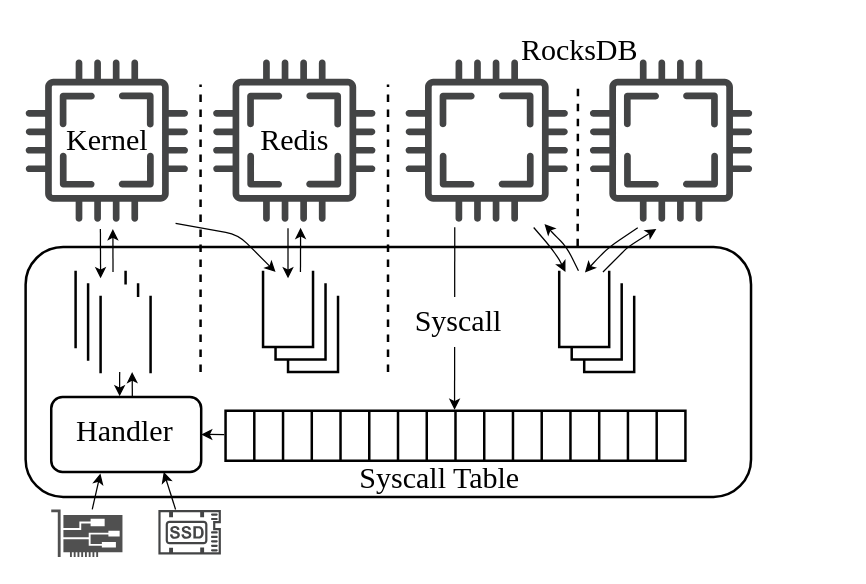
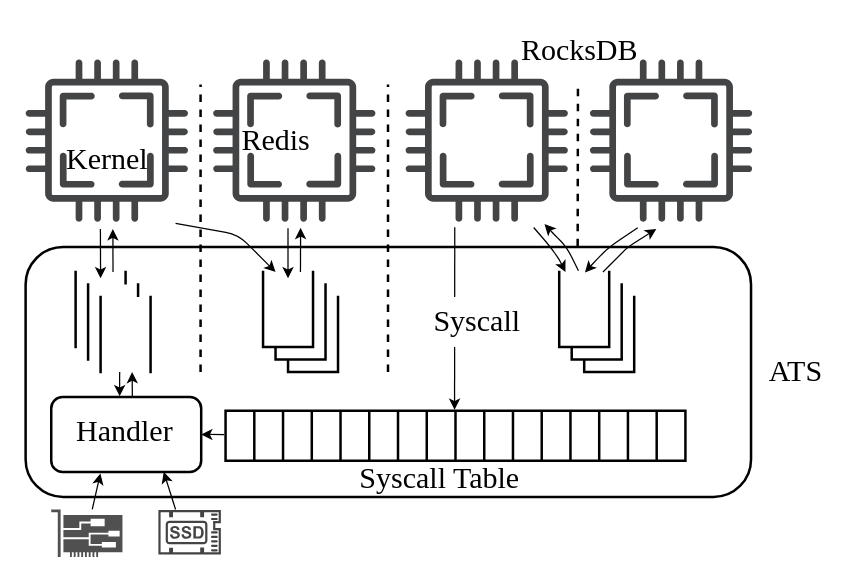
node "Kernel": moved (107, 141) -> (107, 159)
node "Redis": moved (294, 141) -> (276, 141)
node "Syscall": moved (458, 322) -> (476, 322)
node "ATS": added
